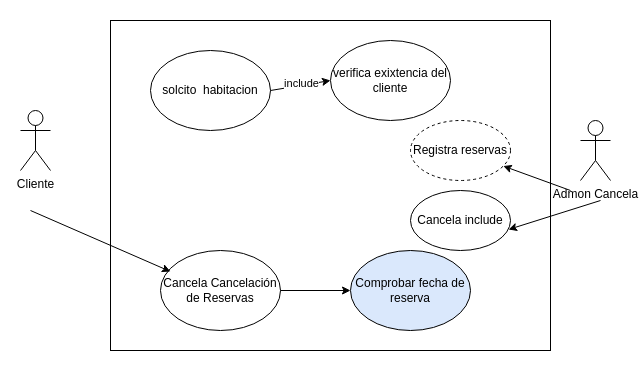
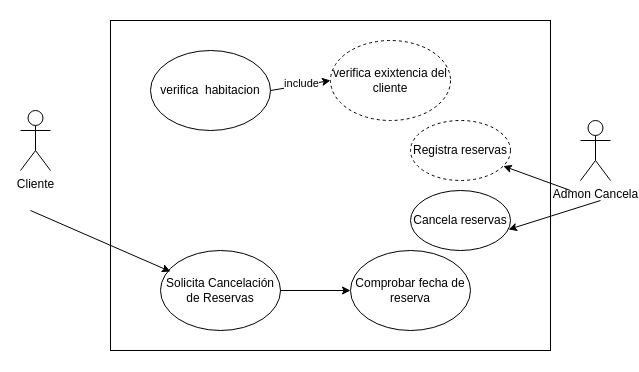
node "verifica exixtencia del cliente": style solid -> dashed
node "solcito habitacion": label "solcito habitacion" -> "verifica habitacion"
node "Cancela include": label "Cancela include" -> "Cancela reservas"
node "Cancela Cancelación de Reservas": label "Cancela Cancelación de Reservas" -> "Solicita Cancelación de Reservas"
node "Comprobar fecha de reserva": fillcolor #dae8fc -> #ffffff
